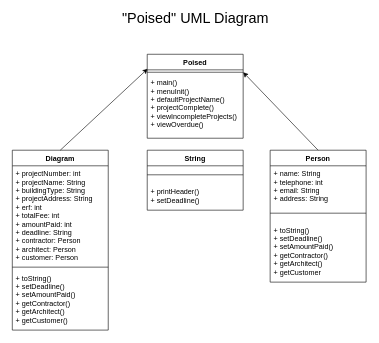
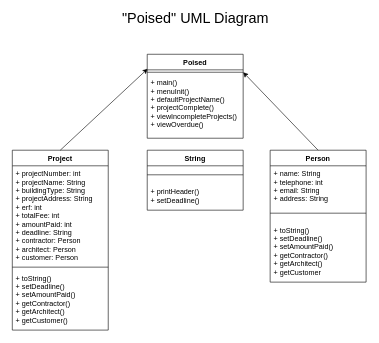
node "Diagram": label "Diagram" -> "Project"
